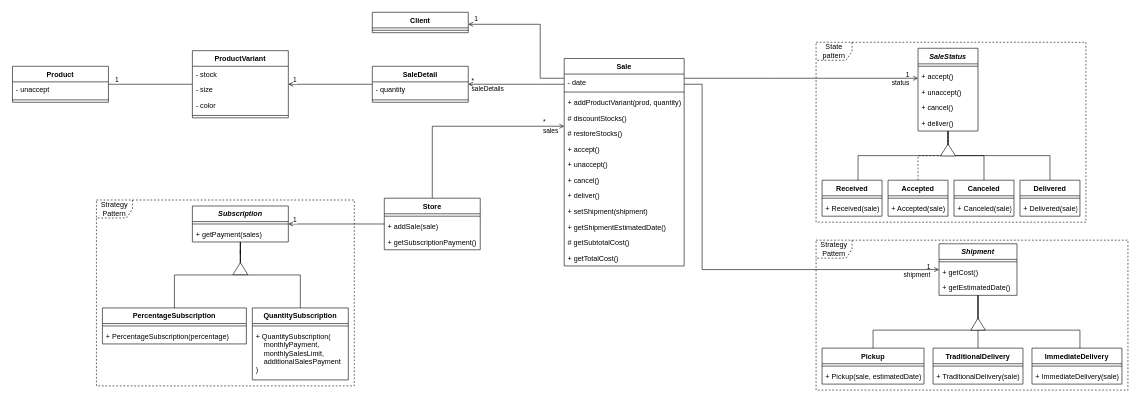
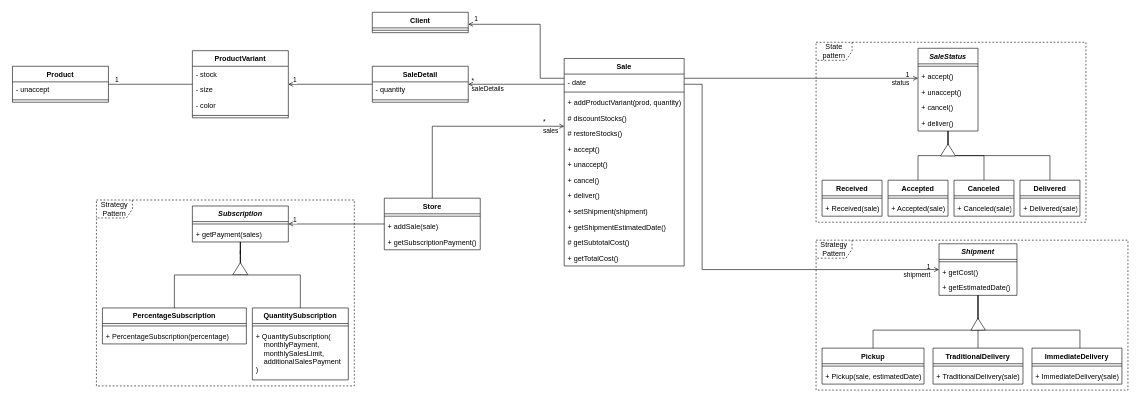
edge "SaleStatus" -- "Received": removed
edge "SaleStatus" -- "Accepted": style dashed -> solid
